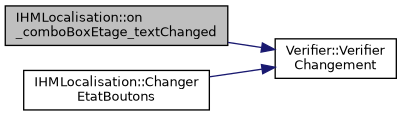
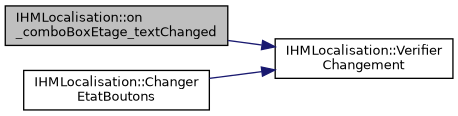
node "Verifier::Verifier Changement": label "Verifier::Verifier Changement" -> "IHMLocalisation::Verifier Changement"
